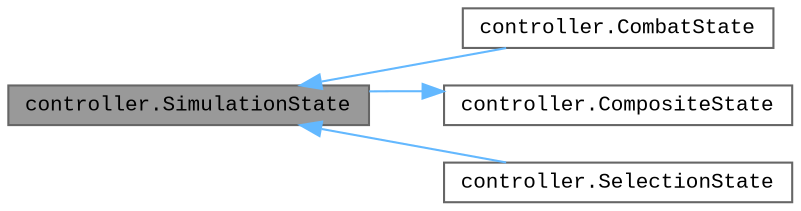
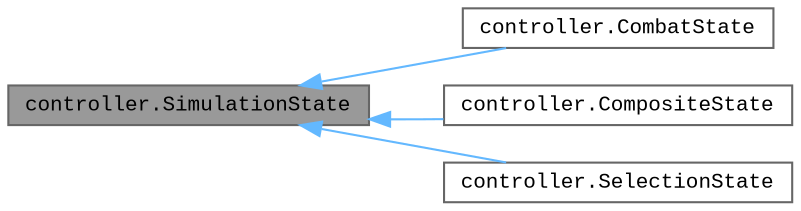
edge "controller.SimulationState" -> "controller.CompositeState": reversed
